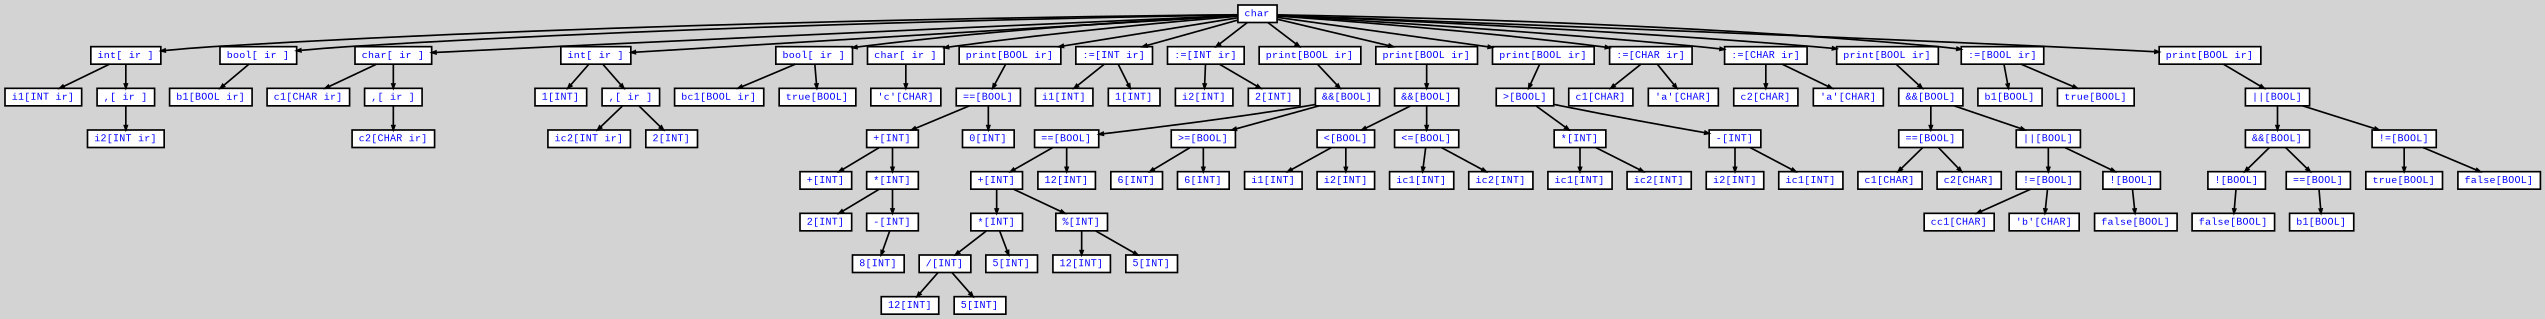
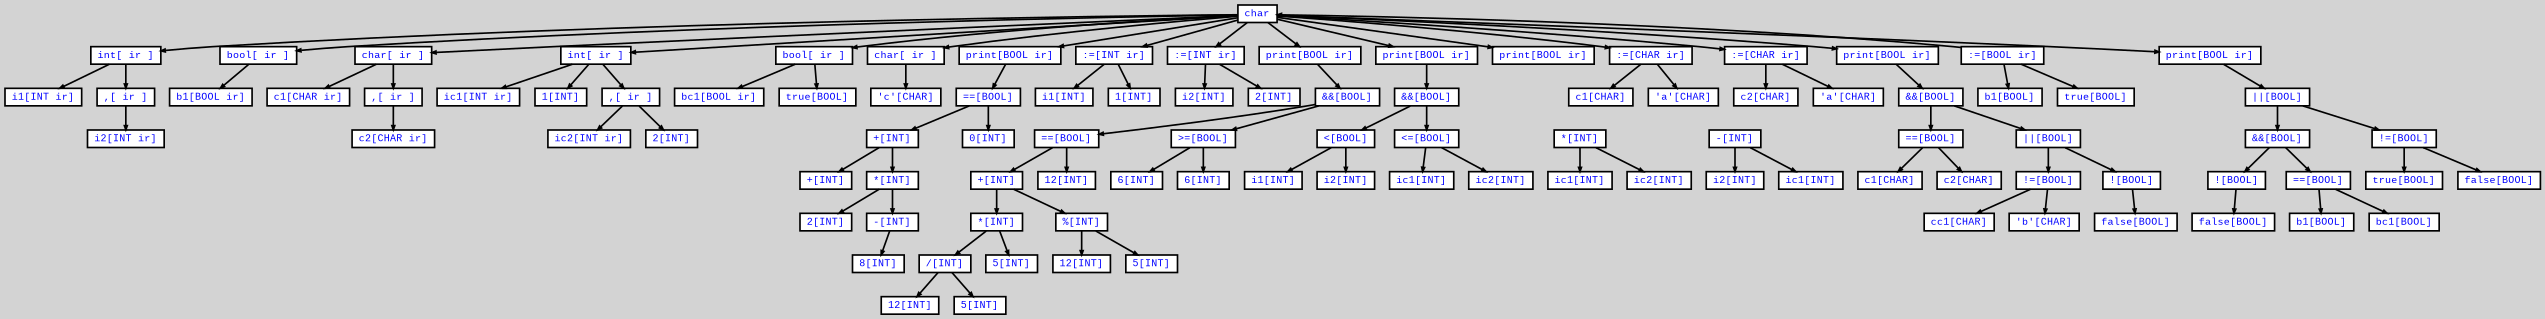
edge "char" -> ":=[BOOL ir]": reversed
node "ic1[INT ir]": added
node ">[BOOL]": removed
node "bc1[BOOL]": added
